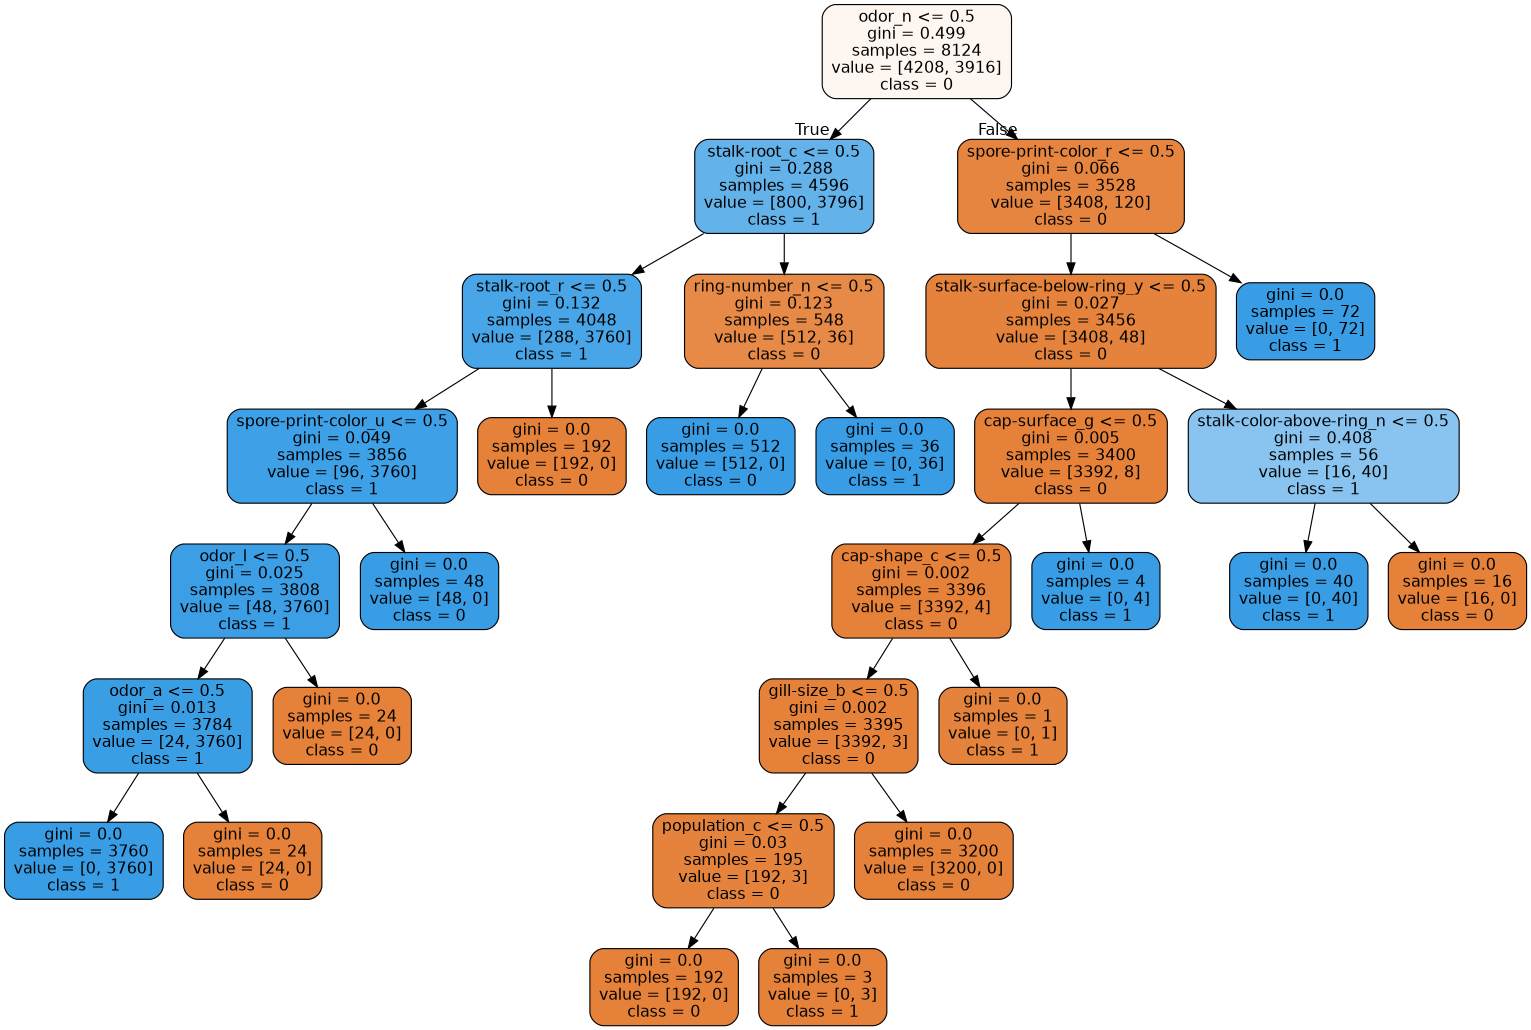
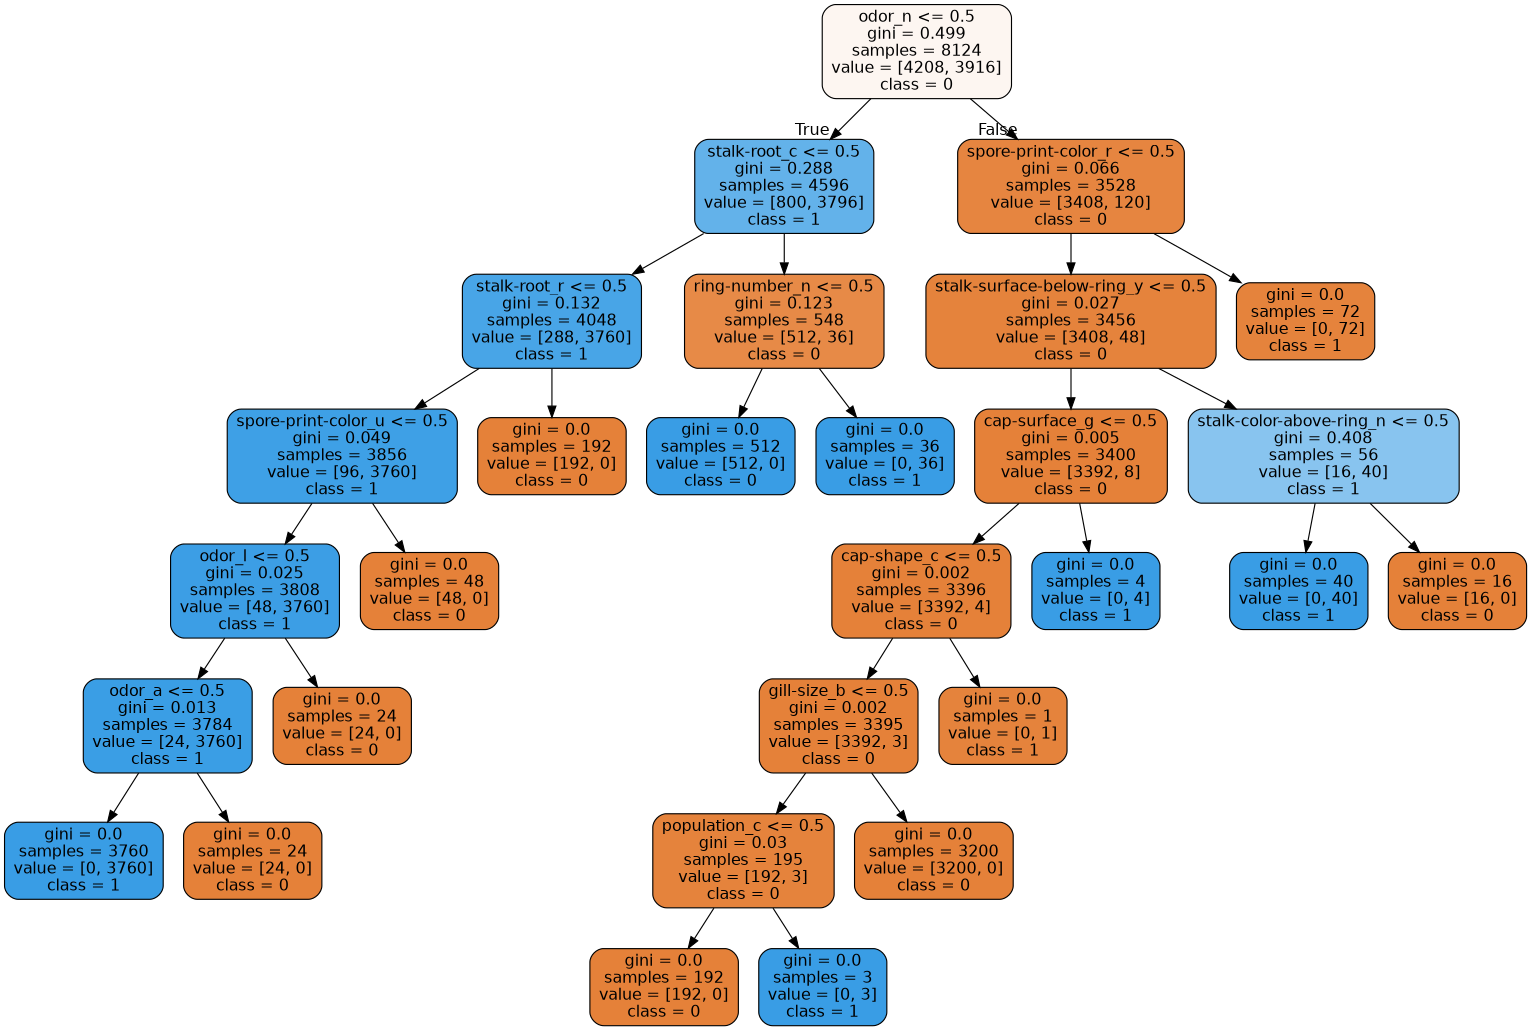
node "gini = 0.0 samples = 72 value = [0, 72] class = 1": fillcolor #399de5 -> #e5833c
node "gini = 0.0 samples = 48 value = [48, 0] class = 0": fillcolor #399de5 -> #e58139
node "gini = 0.0 samples = 3 value = [0, 3] class = 1": fillcolor #e58139 -> #399de5
